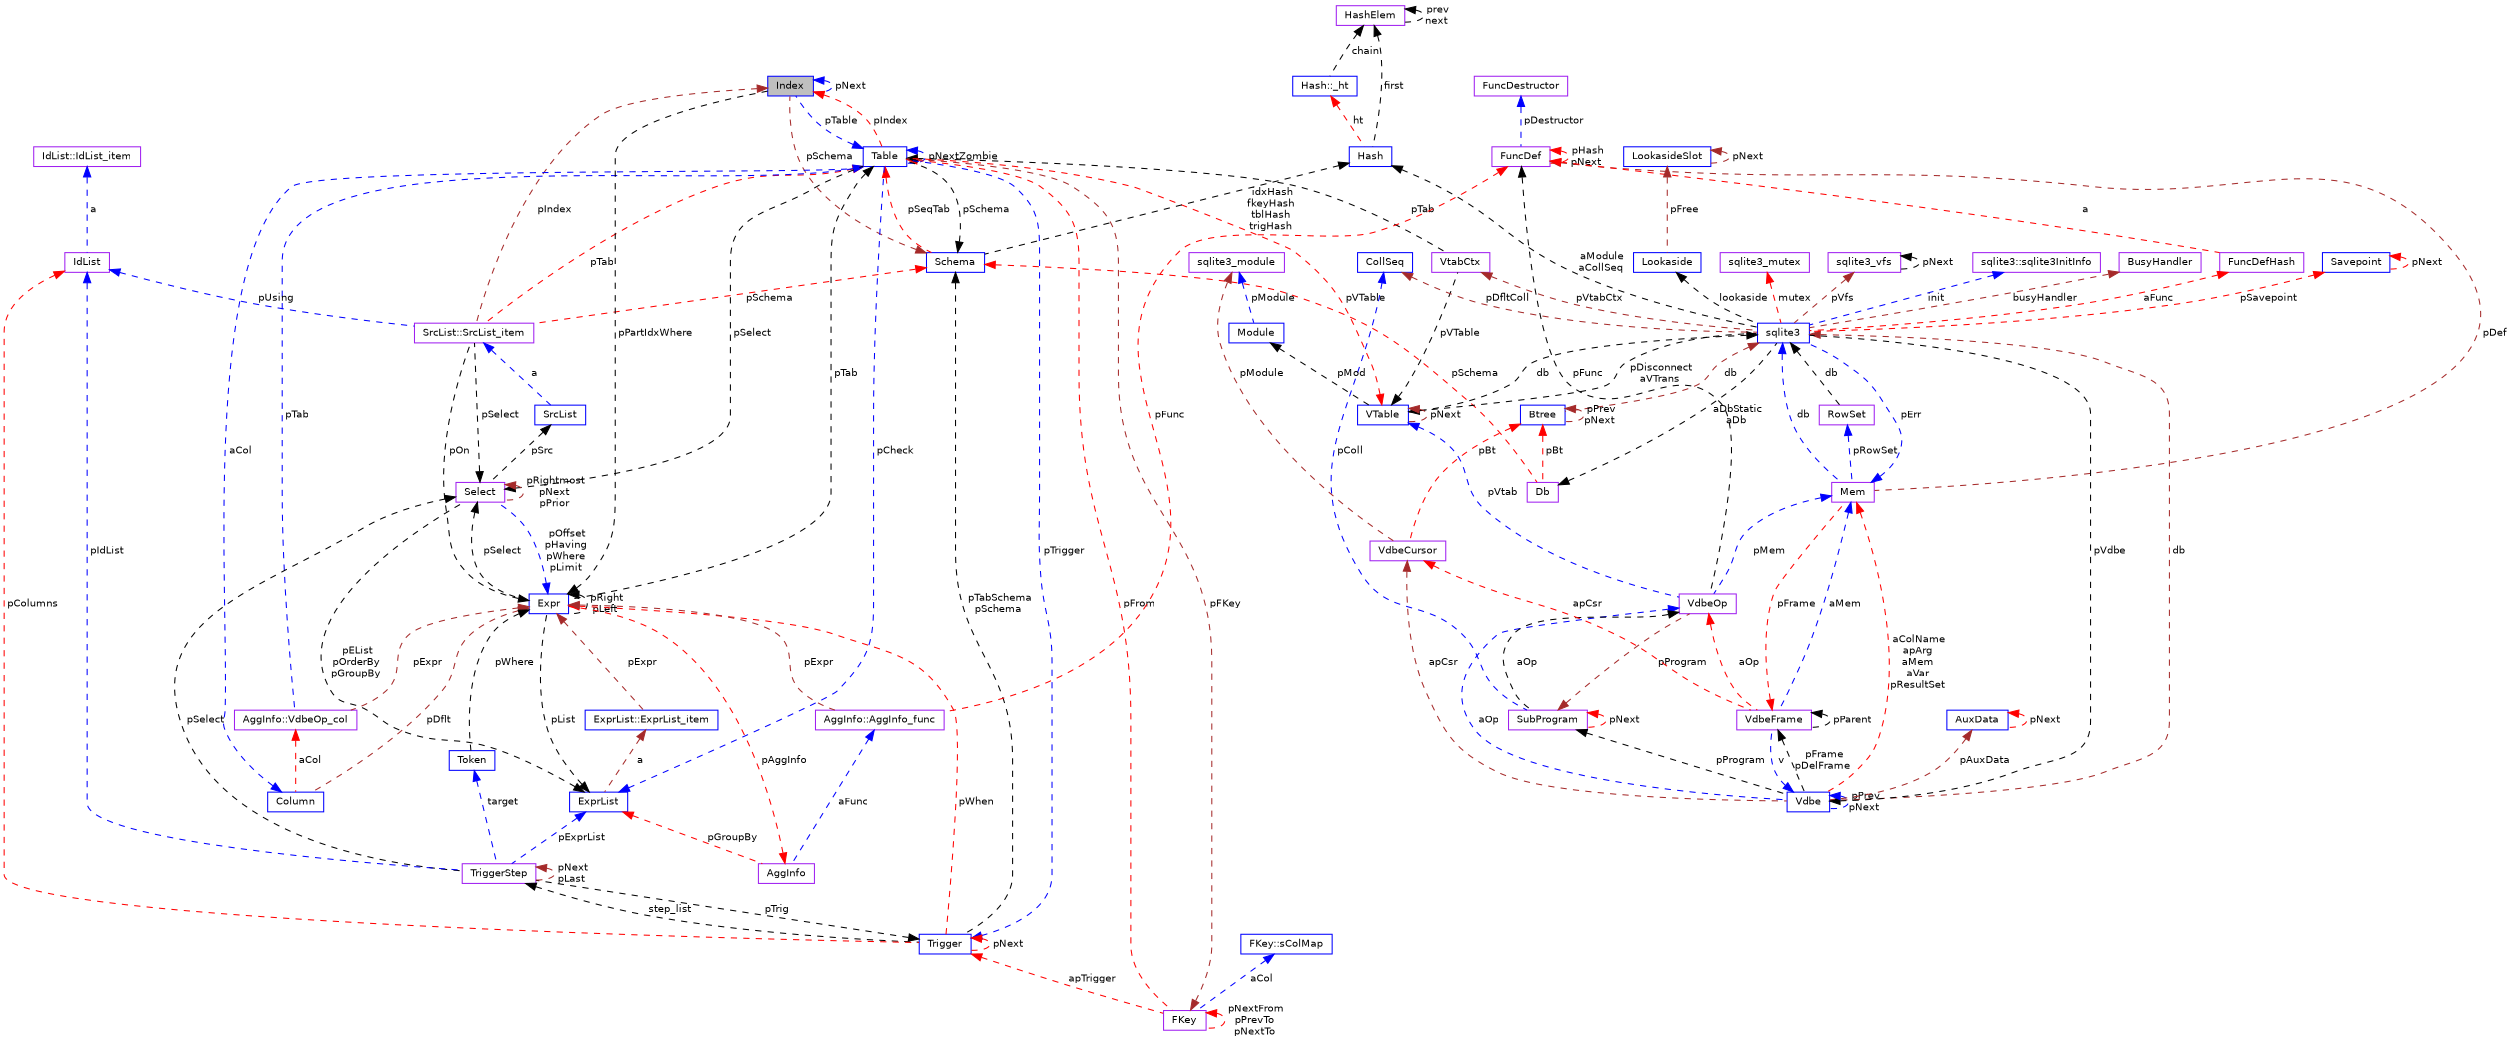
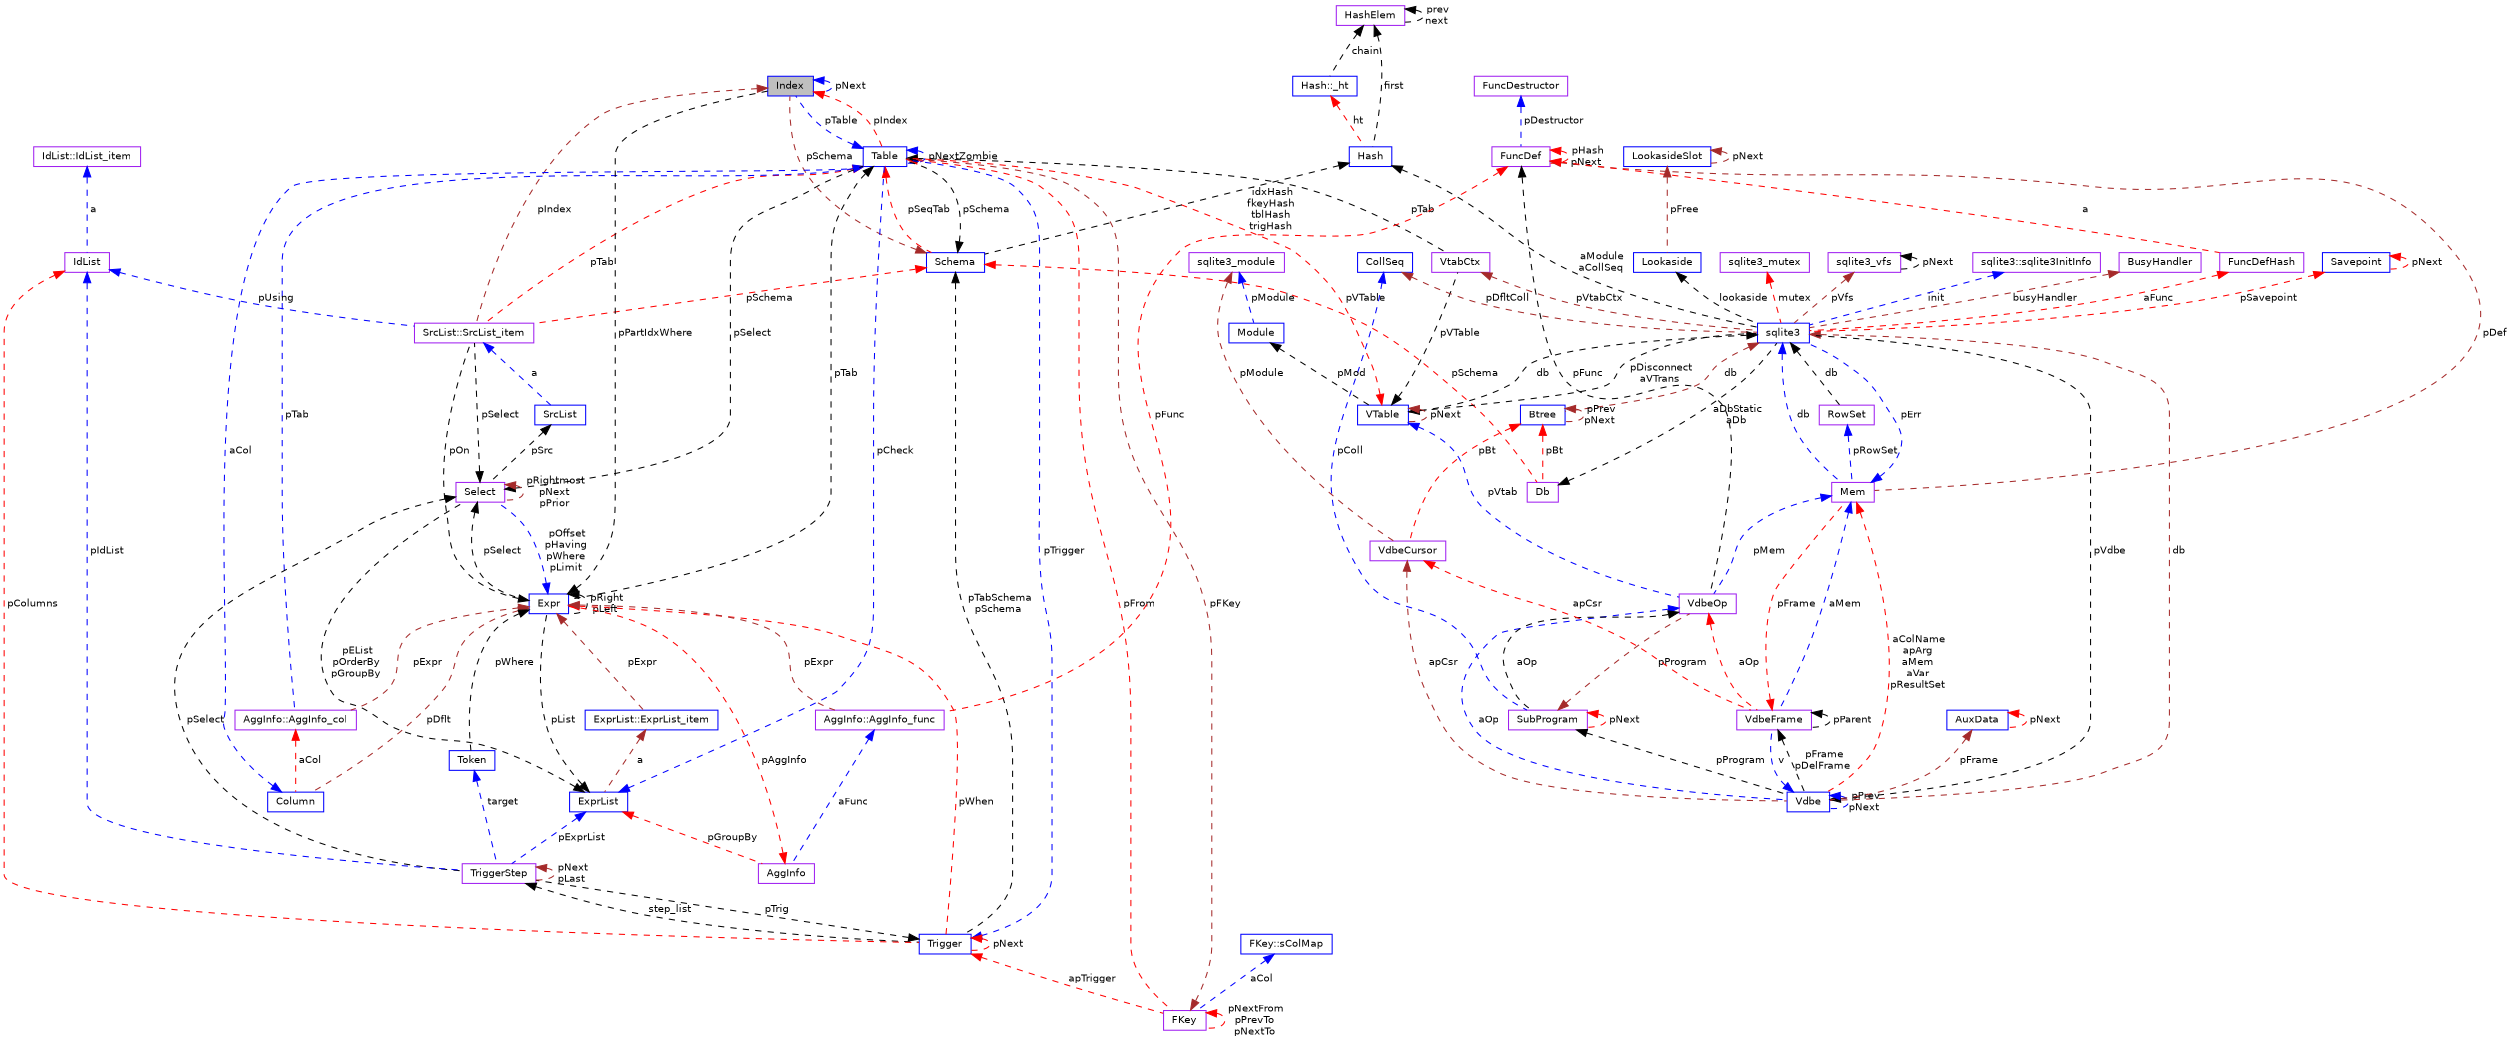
node "AggInfo::VdbeOp_col": label "AggInfo::VdbeOp_col" -> "AggInfo::AggInfo_col"
edge "Vdbe" -> "AuxData": label " pAuxData" -> " pFrame"
